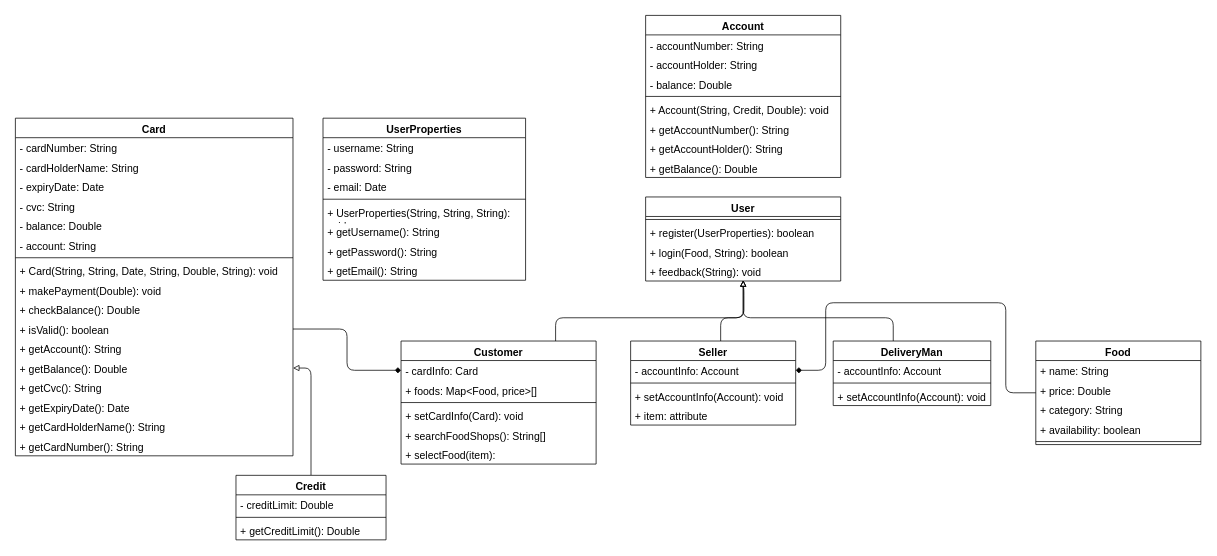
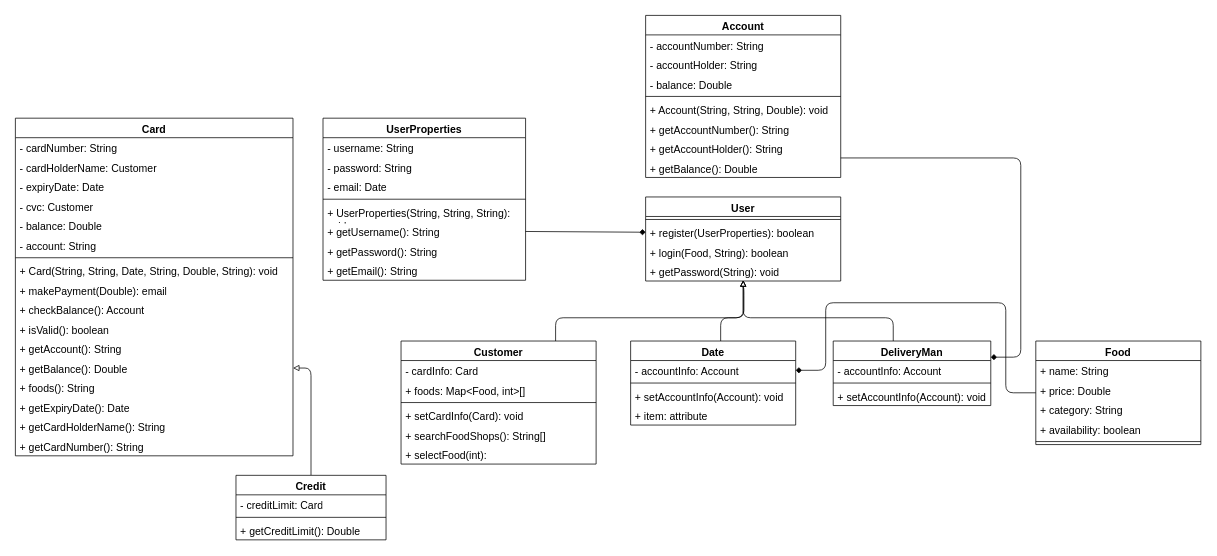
node "+ Account(String, Credit, Double): void": label "+ Account(String, Credit, Double): void" -> "+ Account(String, String, Double): void"
node "- cardHolderName: String": label "- cardHolderName: String" -> "- cardHolderName: Customer"
node "- cvc: String": label "- cvc: String" -> "- cvc: Customer"
edge "+ getUsername(): String" -> "+ register(UserProperties): boolean": added
edge "+ getAccountHolder(): String" -> "DeliveryMan": added
node "+ feedback(String): void": label "+ feedback(String): void" -> "+ getPassword(String): void"
node "+ makePayment(Double): void": label "+ makePayment(Double): void" -> "+ makePayment(Double): email"
node "+ checkBalance(): Double": label "+ checkBalance(): Double" -> "+ checkBalance(): Account"
node "Seller": label "Seller" -> "Date"
edge "+ isValid(): boolean" -> "- cardInfo: Card": removed
node "+ getCvc(): String": label "+ getCvc(): String" -> "+ foods(): String"
node "+ foods: Map<Food, price>[]": label "+ foods: Map<Food, price>[]" -> "+ foods: Map<Food, int>[]"
node "+ selectFood(item):": label "+ selectFood(item):" -> "+ selectFood(int):"
node "- creditLimit: Double": label "- creditLimit: Double" -> "- creditLimit: Card"
